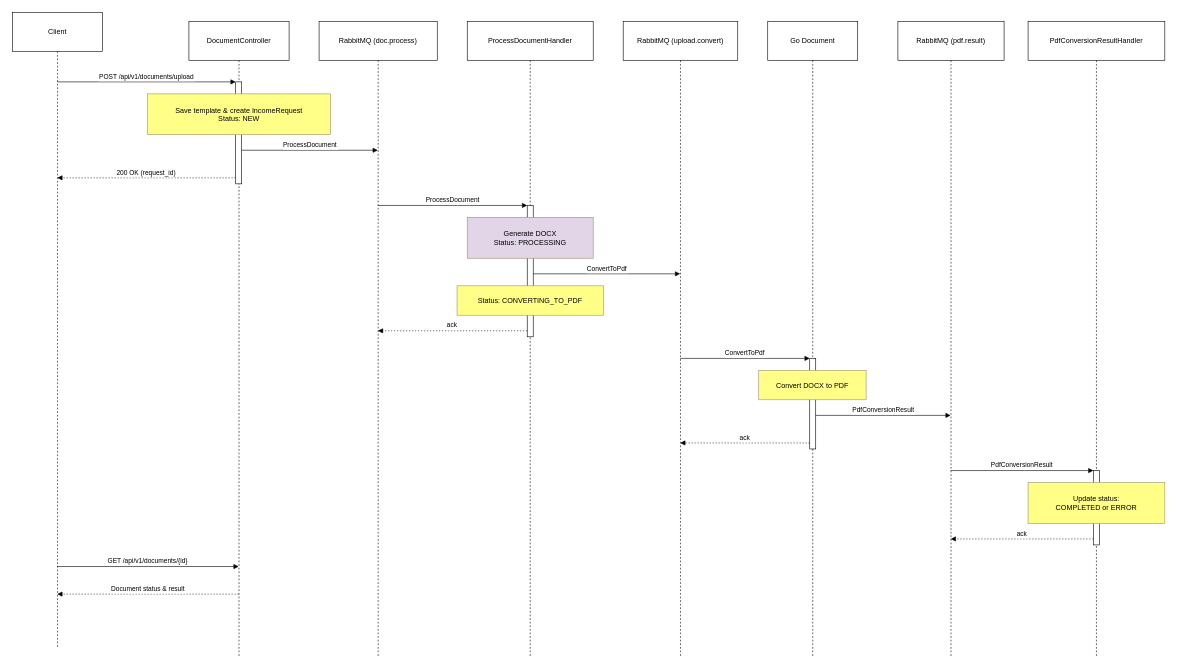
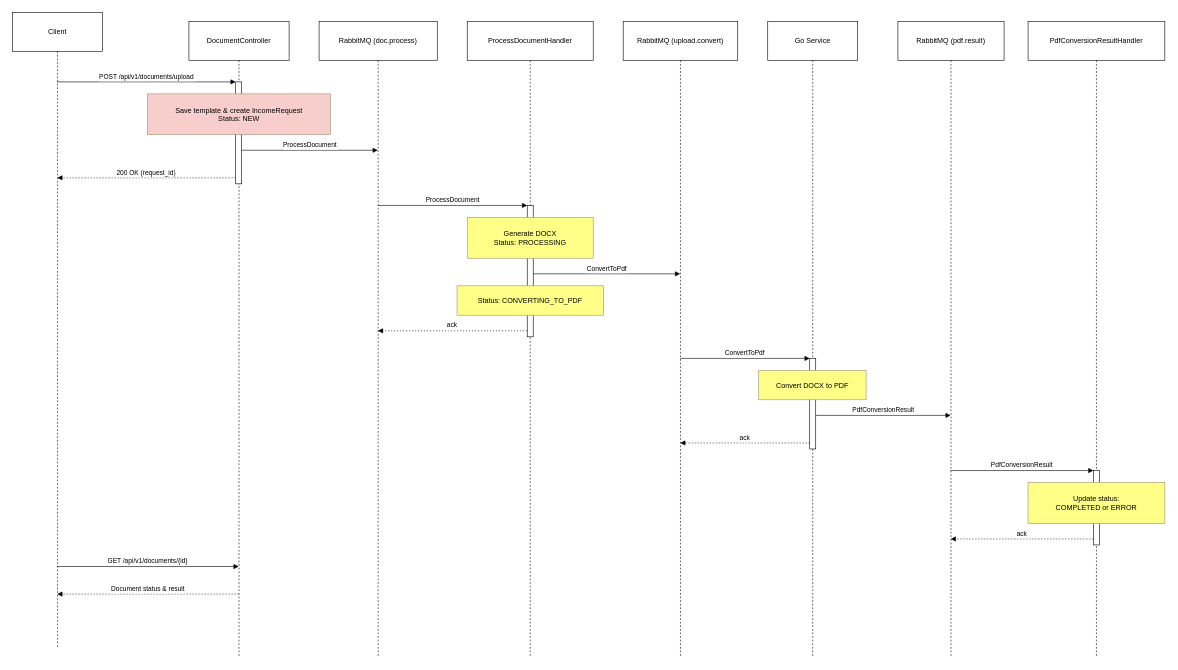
node "Go Document": label "Go Document" -> "Go Service"
node "Save template & create IncomeRequest Status: NEW": fillcolor #ffff88 -> #f8cecc
node "Generate DOCX Status: PROCESSING": fillcolor #e1d5e7 -> #ffff88
